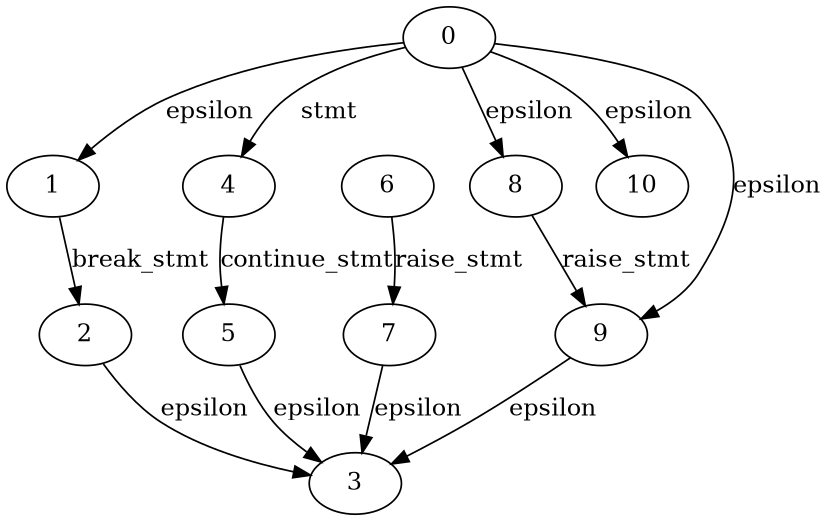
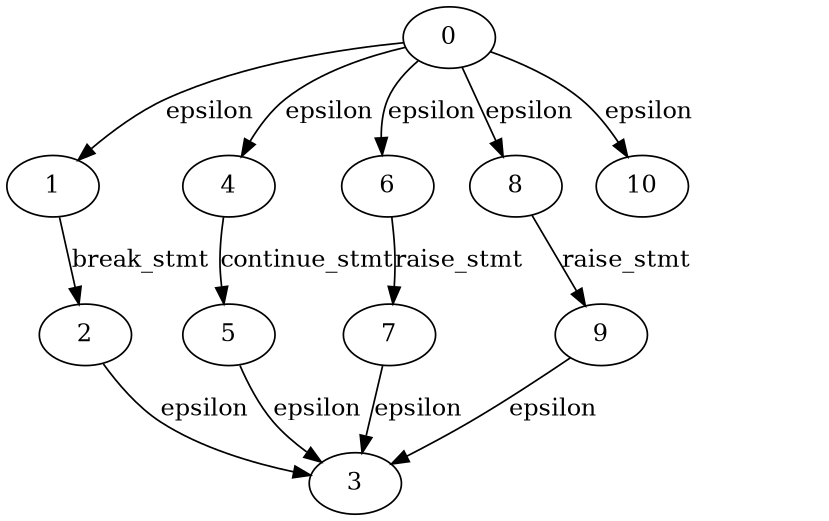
edge "0" -> "4": label "stmt" -> "epsilon"
edge "0" -> "9": now "0" -> "6"
